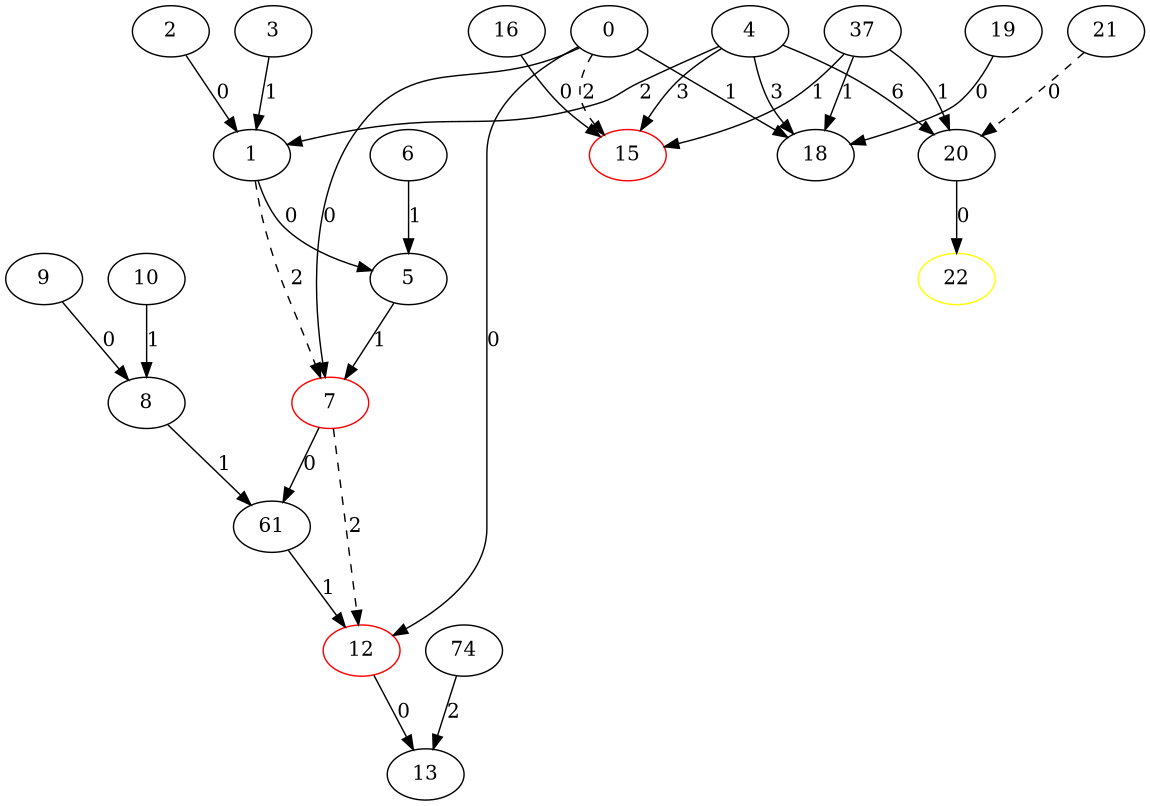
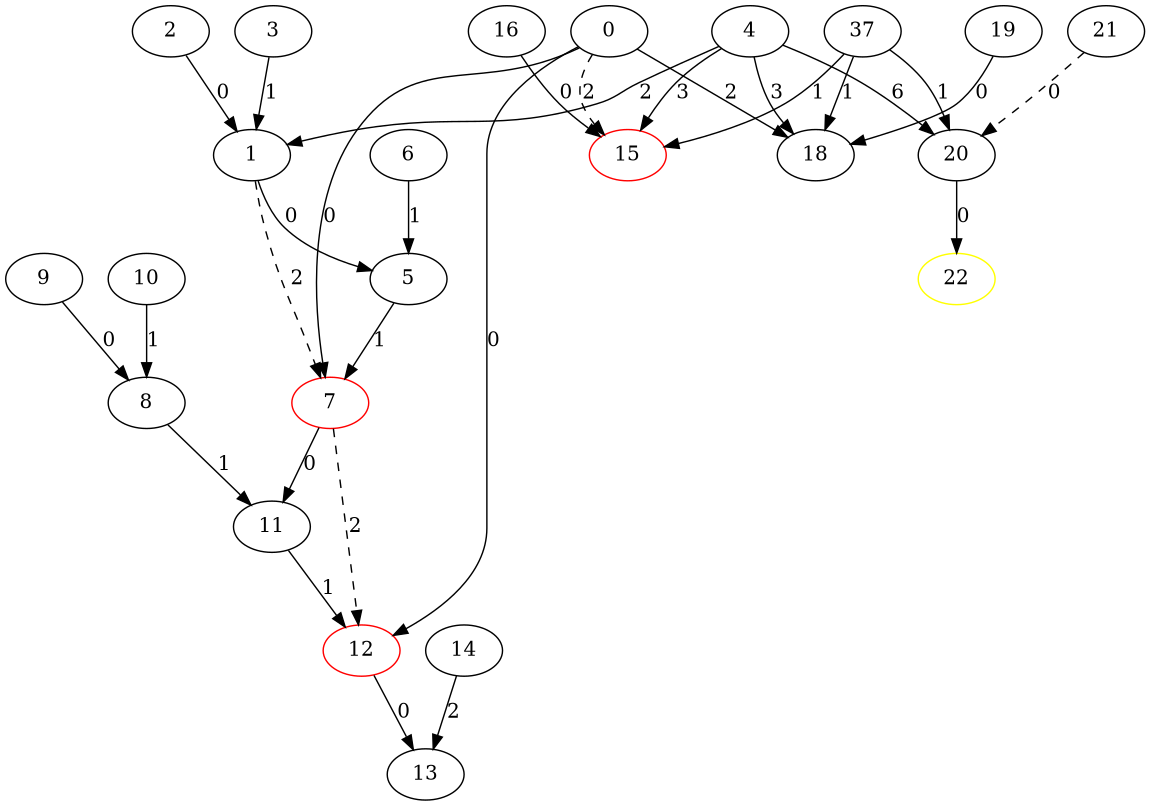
edge "0" -> "18": label "1" -> "2"
node "61": label "61" -> "11"
node "74": label "74" -> "14"
